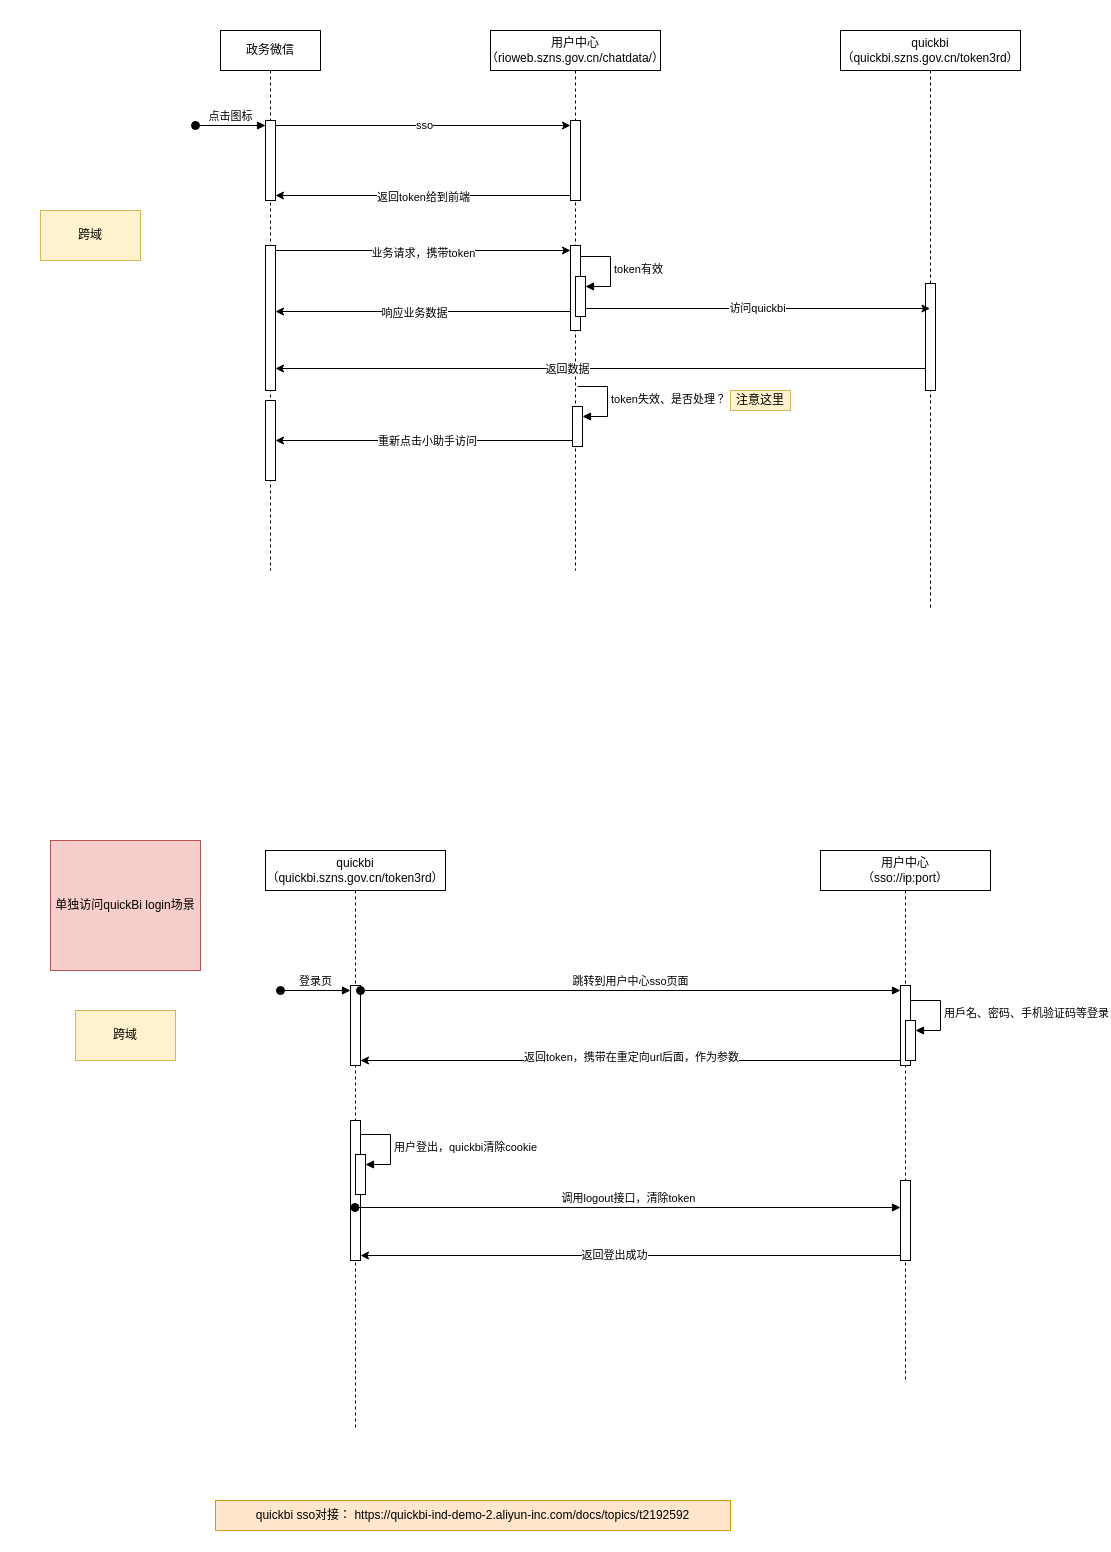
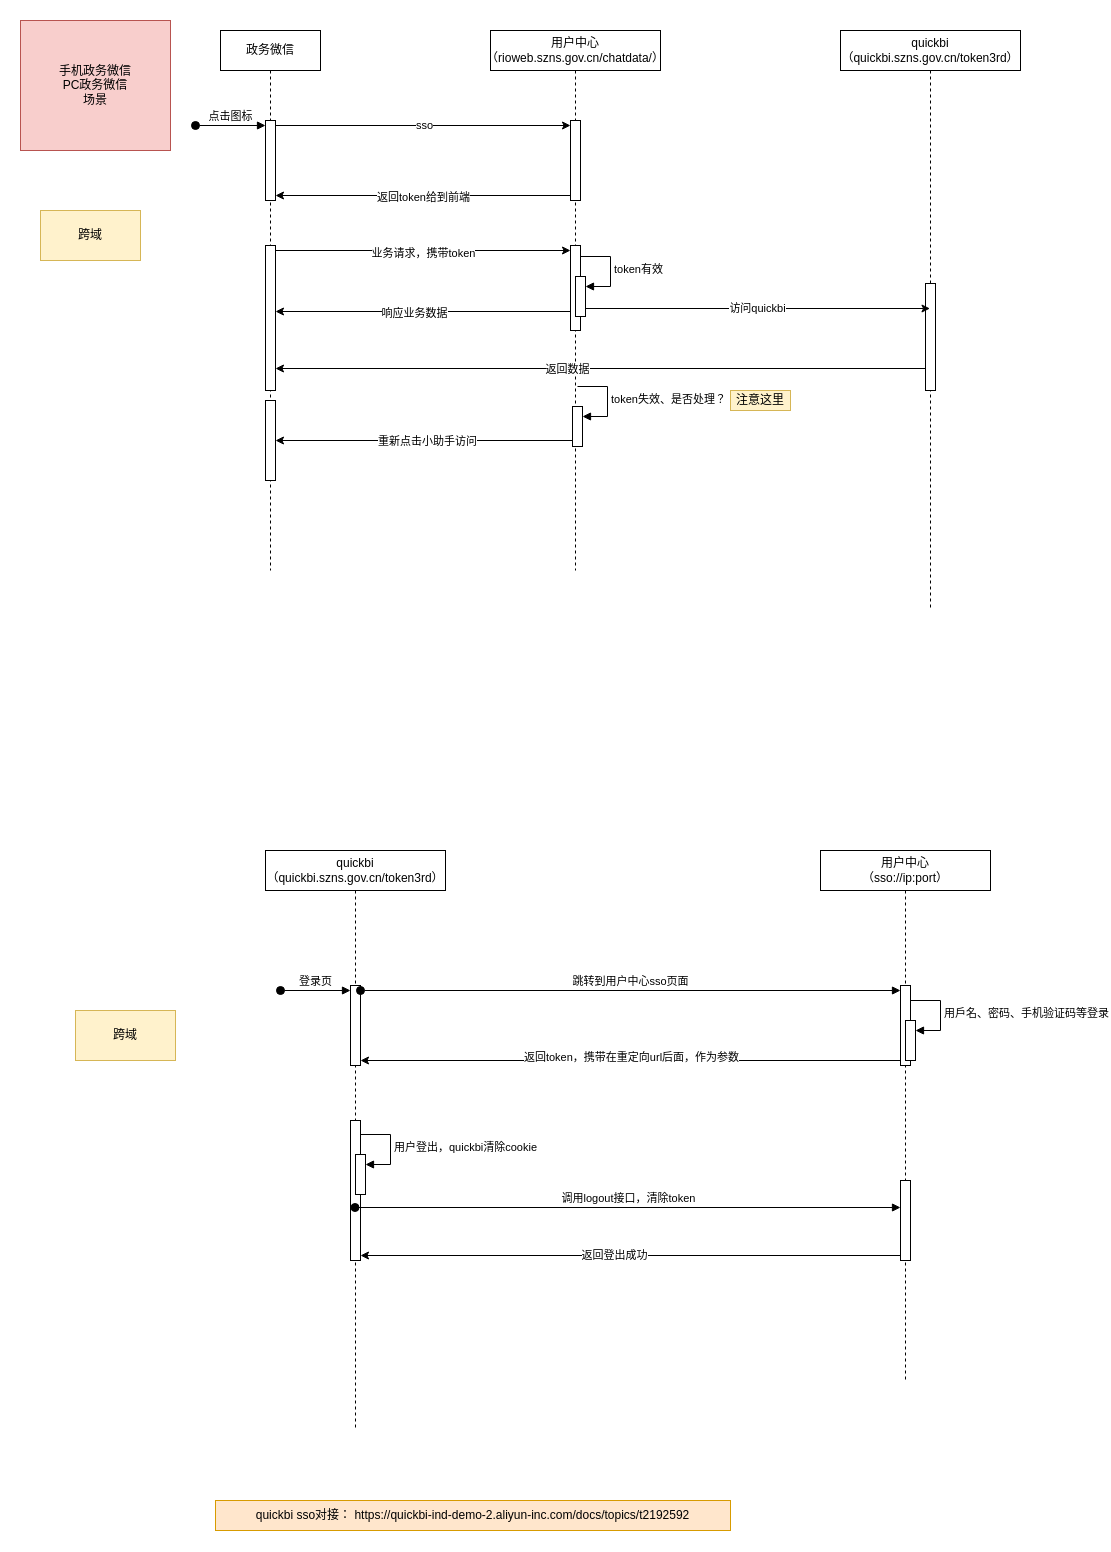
node "手机政务微信 PC政务微信 场景": added
node "单独访问quickBi login场景": removed
